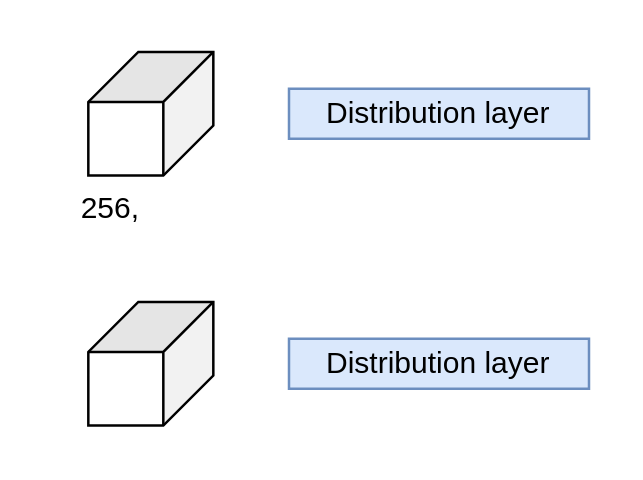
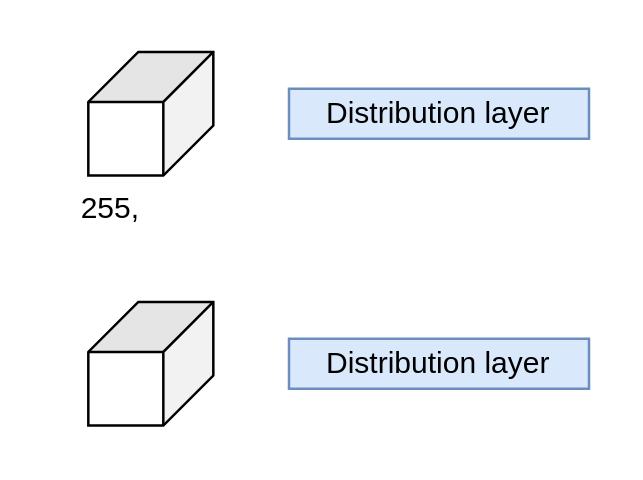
node "256,": label "256," -> "255,"
